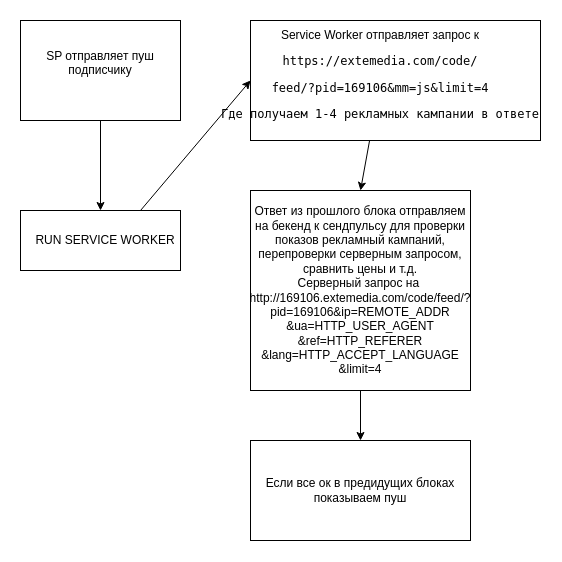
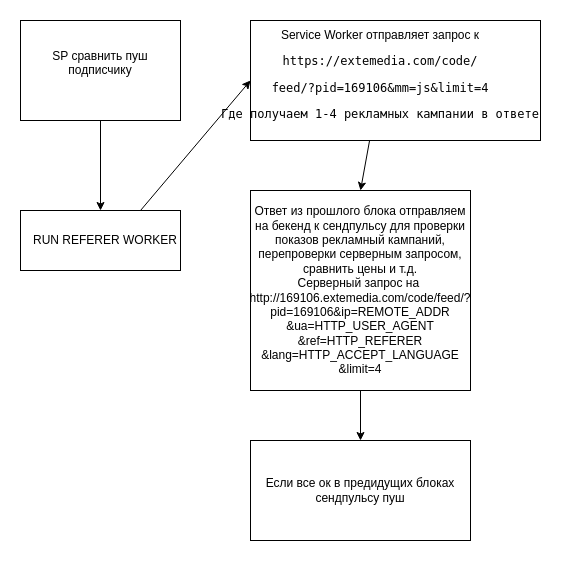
node "SP отправляет пуш подписчику": label "SP отправляет пуш подписчику" -> "SP сравнить пуш подписчику"
node "RUN SERVICE WORKER": label "RUN SERVICE WORKER" -> "RUN REFERER WORKER"
node "Если все ок в предидущих блоках показываем пуш": label "Если все ок в предидущих блоках показываем пуш" -> "Если все ок в предидущих блоках сендпульсу пуш"
